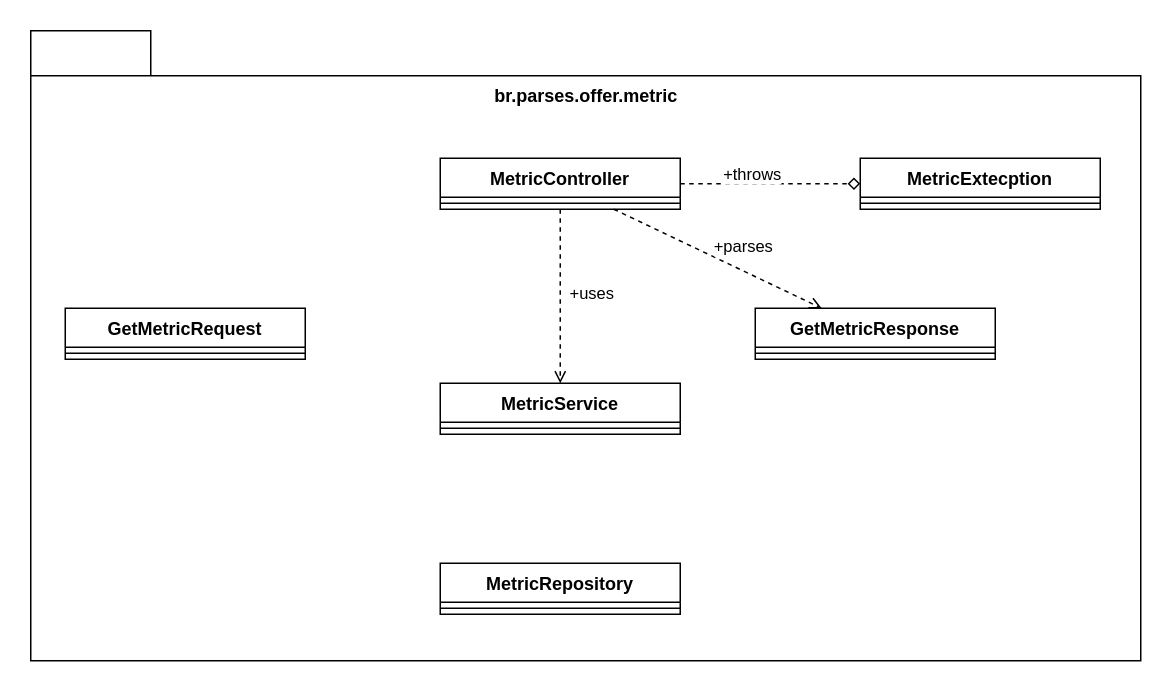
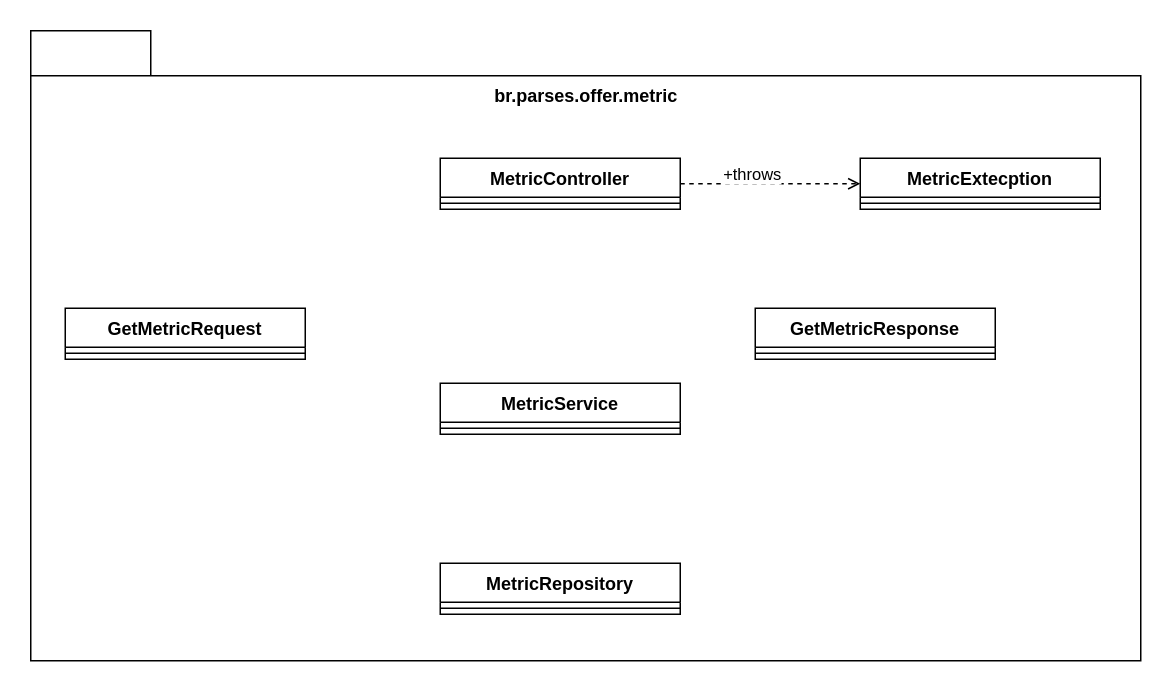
edge "MetricController" -> "MetricExtecption": arrowhead diamond -> open
edge "MetricController" -> "GetMetricResponse": removed, label "+parses"
edge "MetricController" -> "MetricService": removed, label "+uses"
